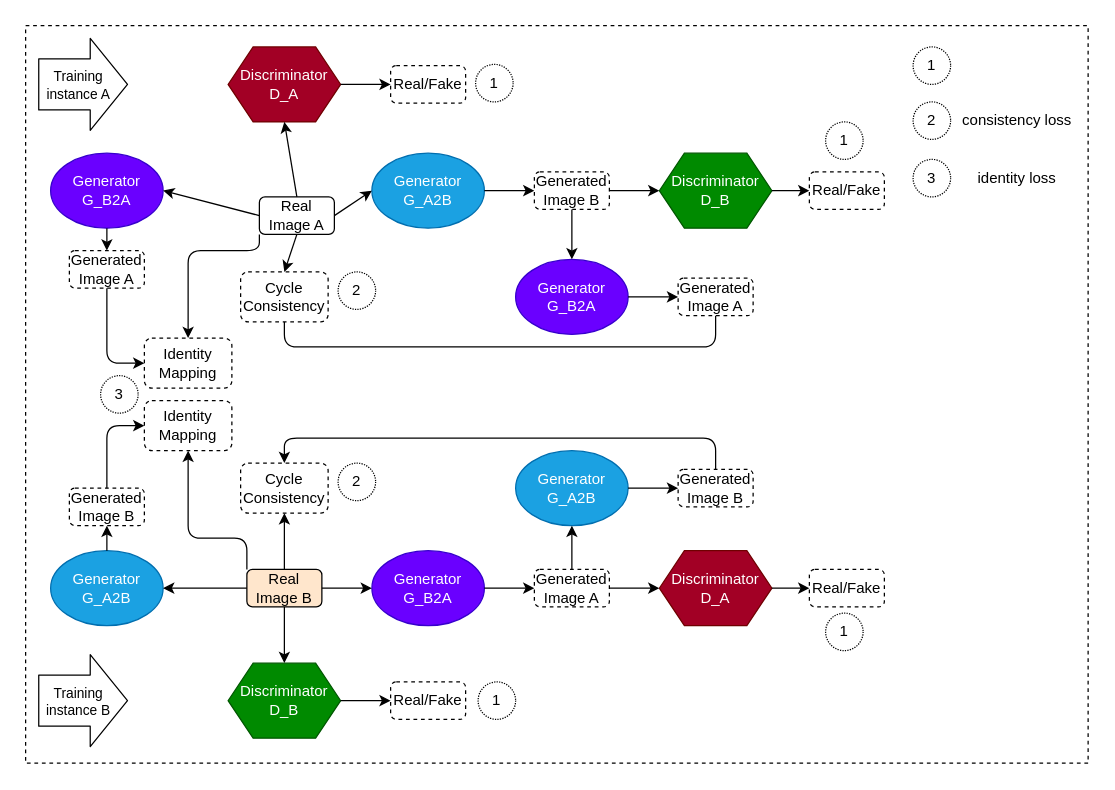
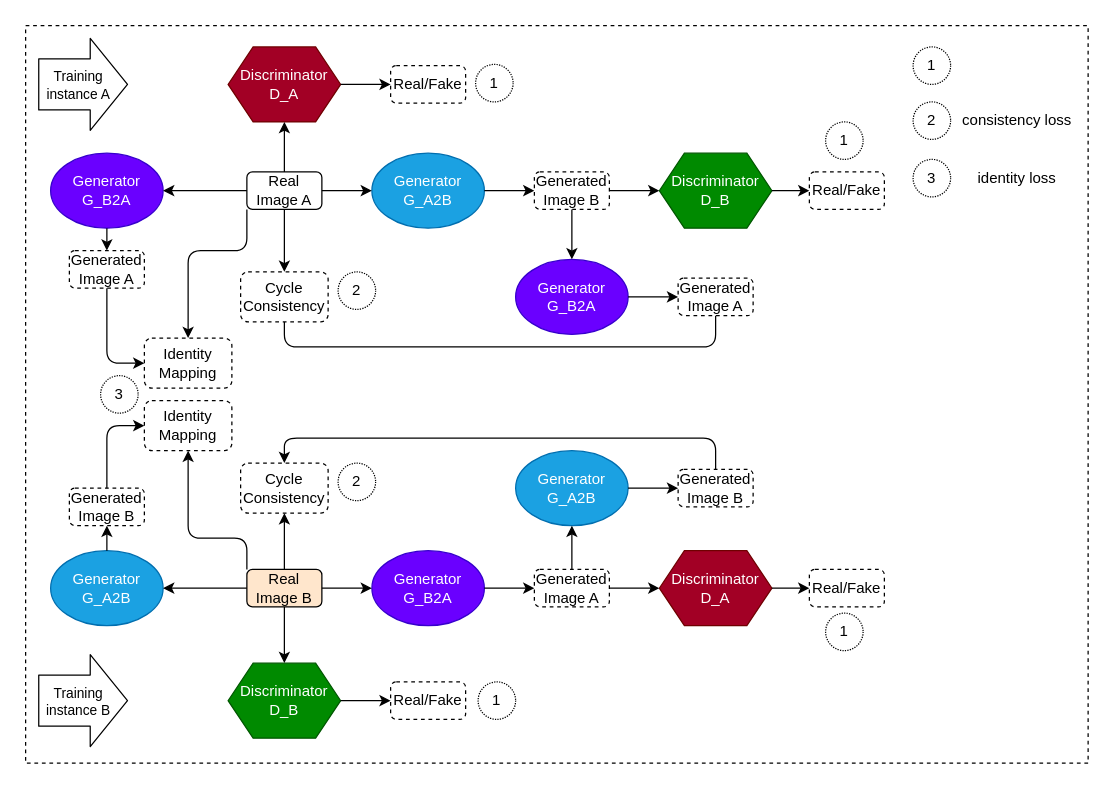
node "Real Image A": moved (297, 216) -> (284, 191)
